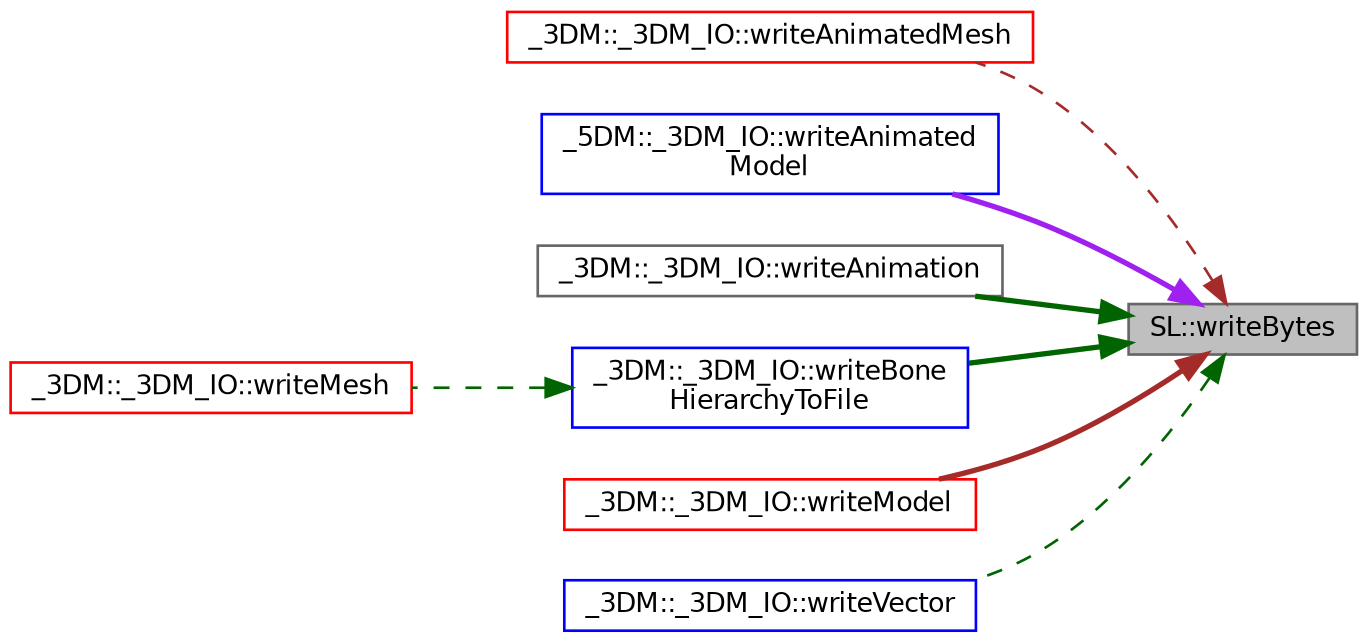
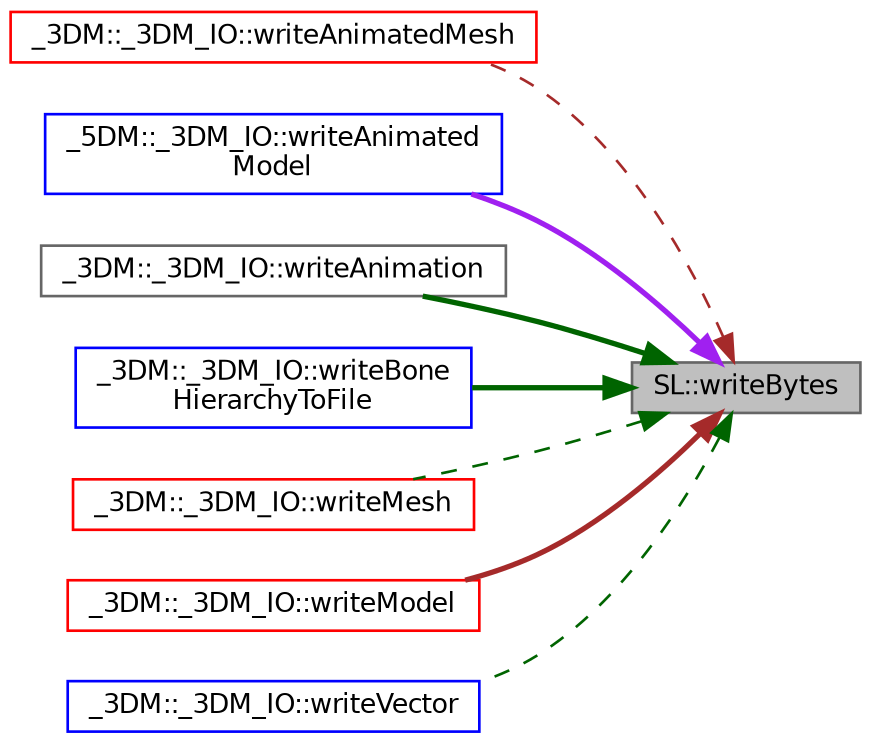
edge "_3DM::_3DM_IO::writeMesh" -> "_3DM::_3DM_IO::writeBone HierarchyToFile": now "_3DM::_3DM_IO::writeMesh" -> "SL::writeBytes"
